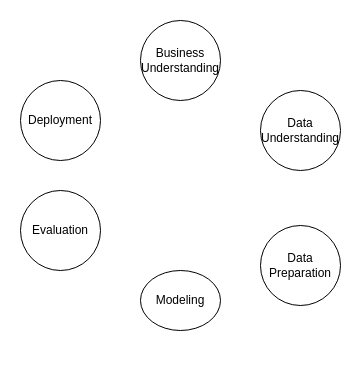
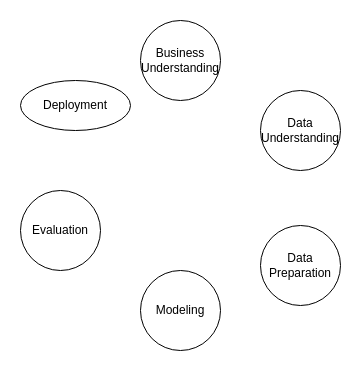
node "Deployment": size 80x80 -> 110x50
node "Modeling": size 80x60 -> 80x80
